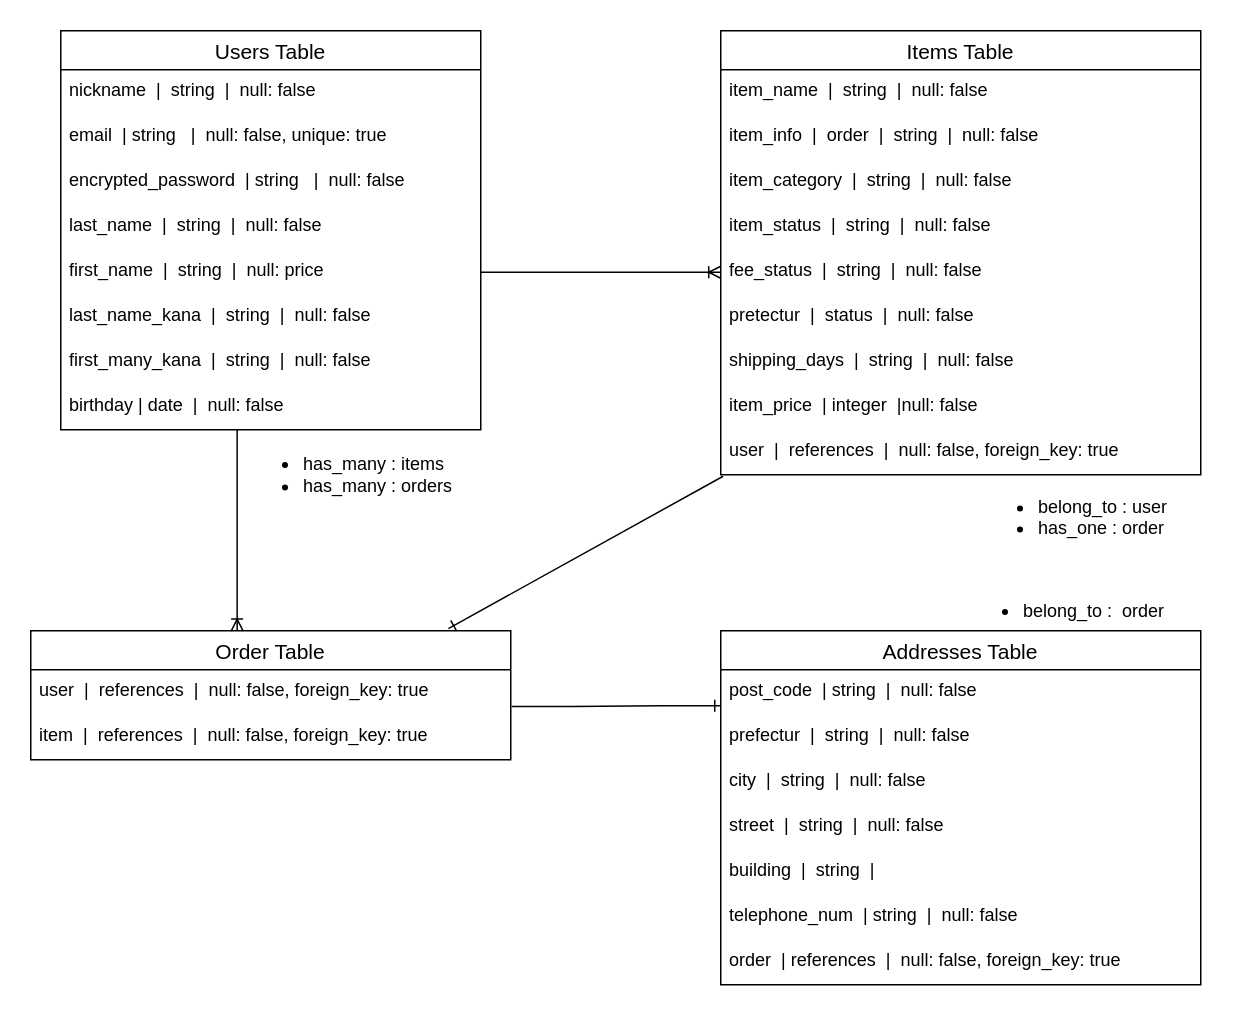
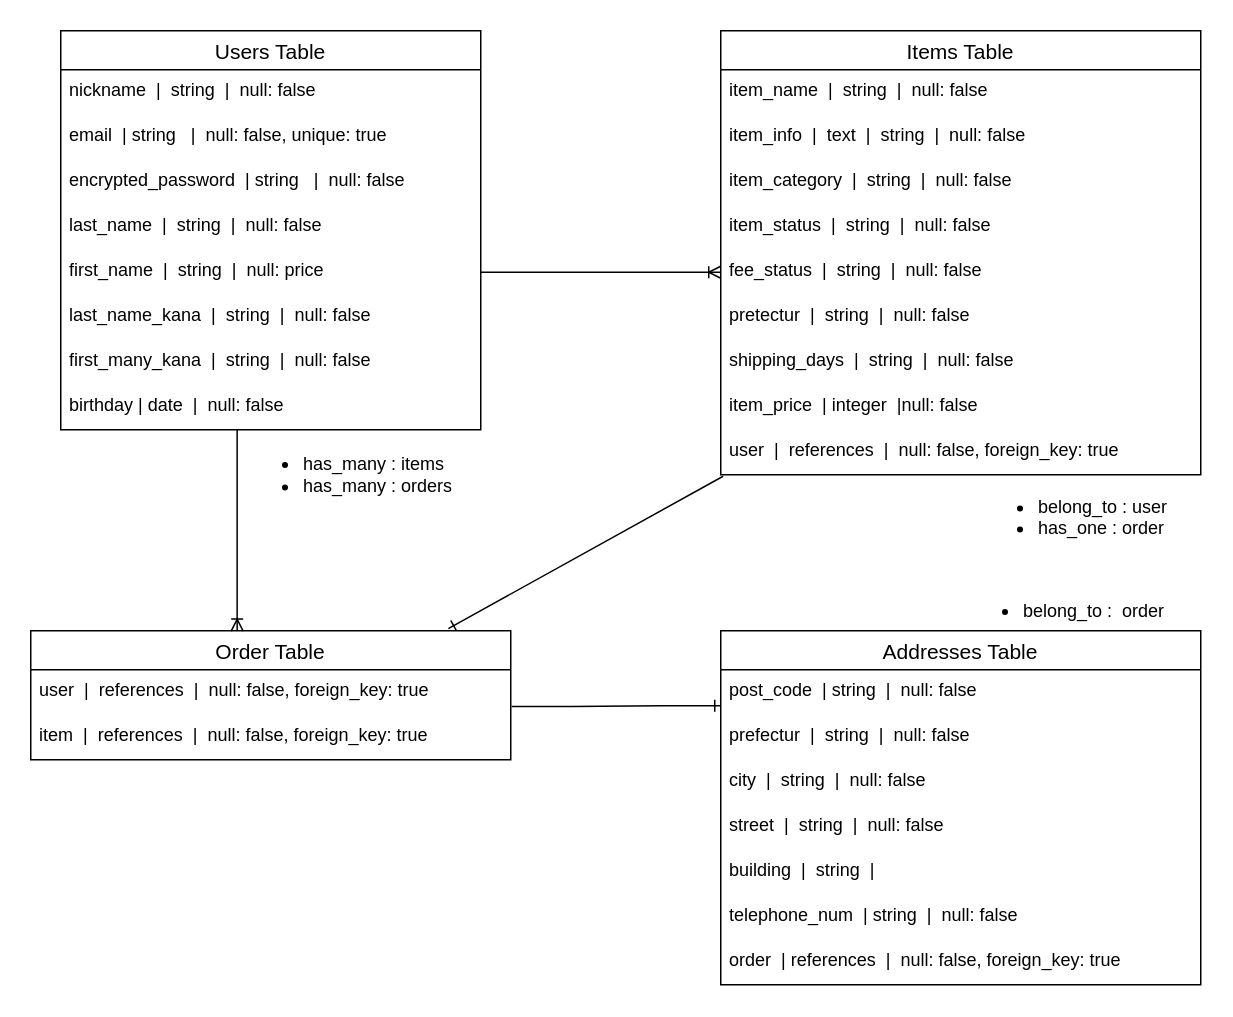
node "item_info | order | string | null: false": label "item_info | order | string | null: false" -> "item_info | text | string | null: false"
node "pretectur | status | null: false": label "pretectur | status | null: false" -> "pretectur | string | null: false"
